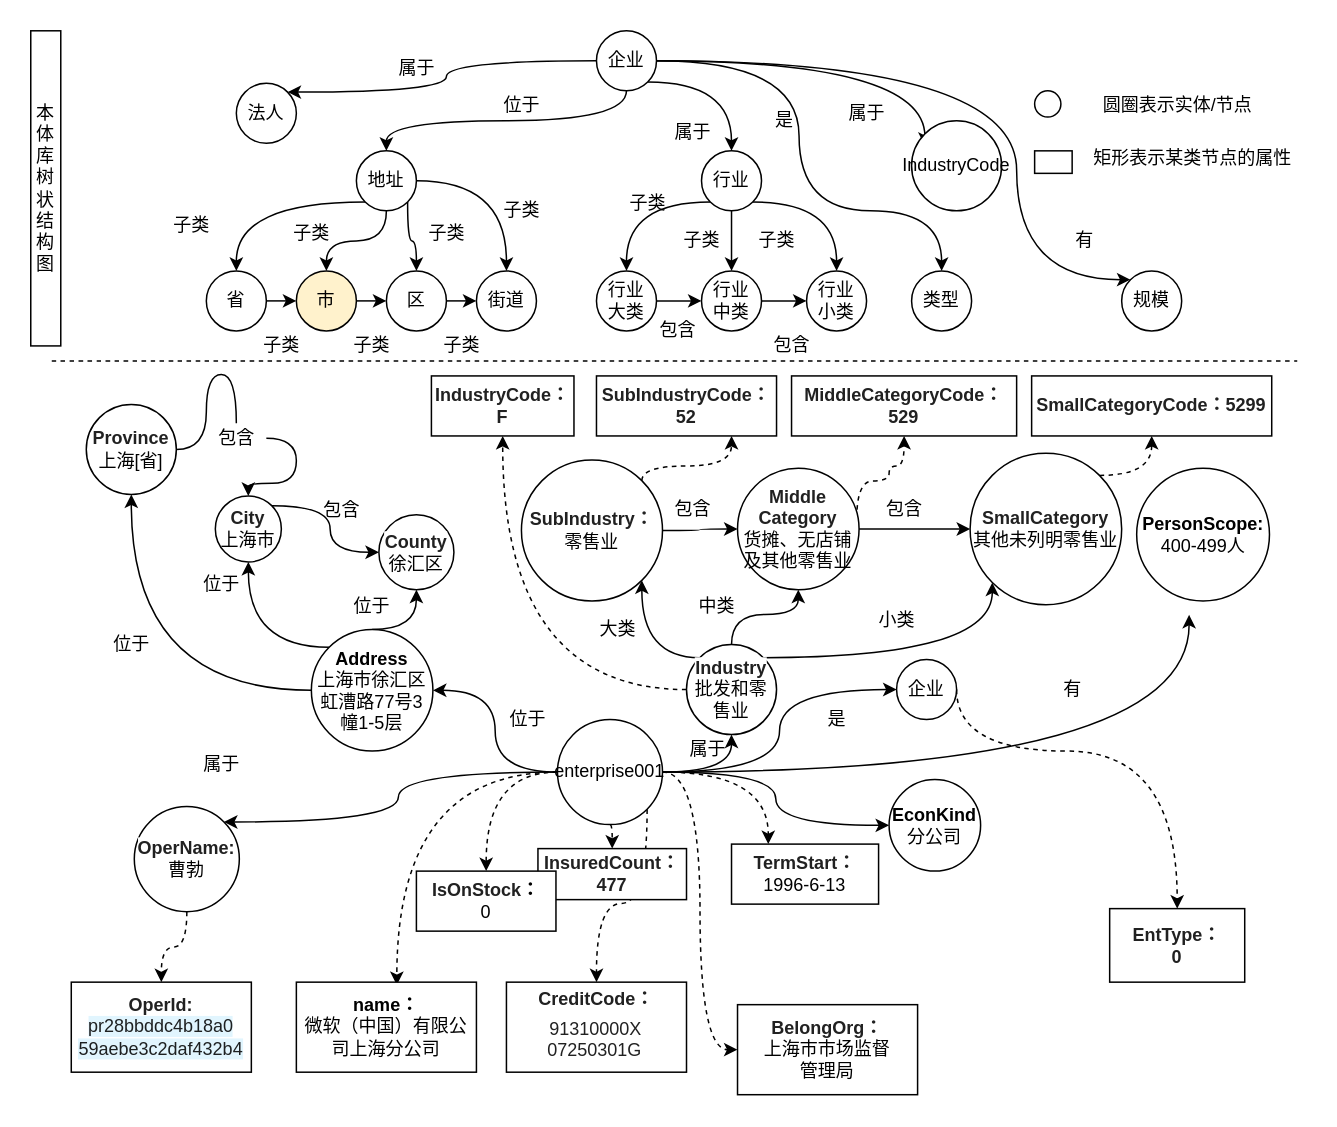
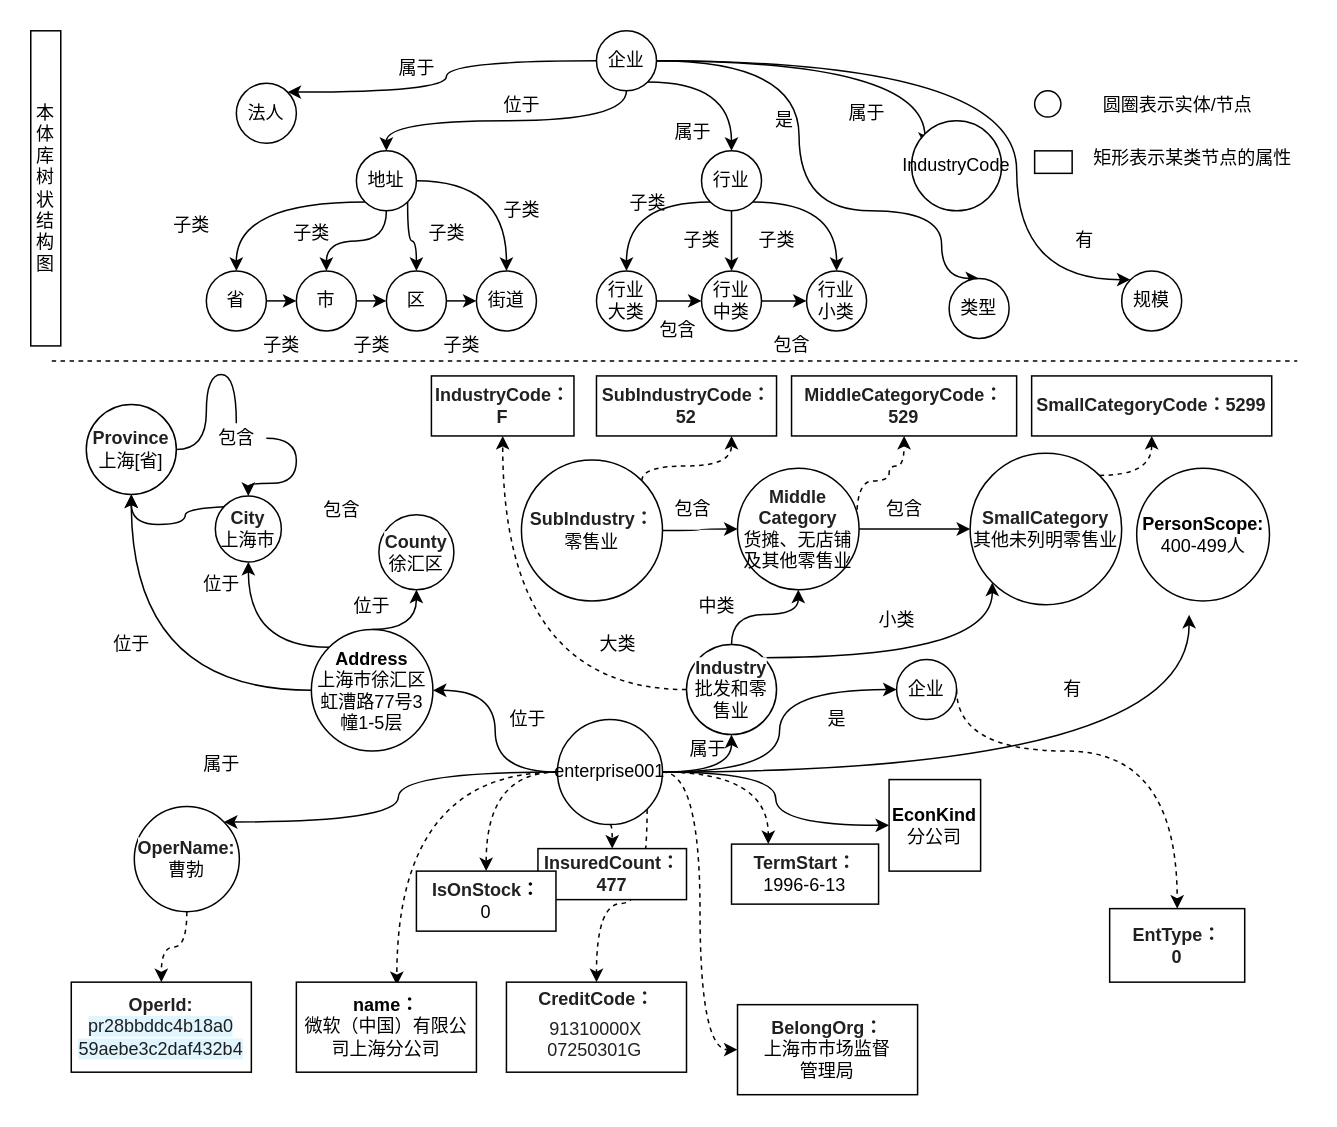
node "市": fillcolor #fff2cc -> #ffffff
node "类型": moved (941, 301) -> (979, 308)
edge "City 上海市" -> "County 徐汇区": now "City 上海市" -> "Province 上海[省]"
node "大类": moved (617, 629) -> (617, 644)
edge "Industry 批发和零售业" -> "SubIndustry： 零售业": removed
node "EconKind 分公司": shape ellipse -> rectangle
